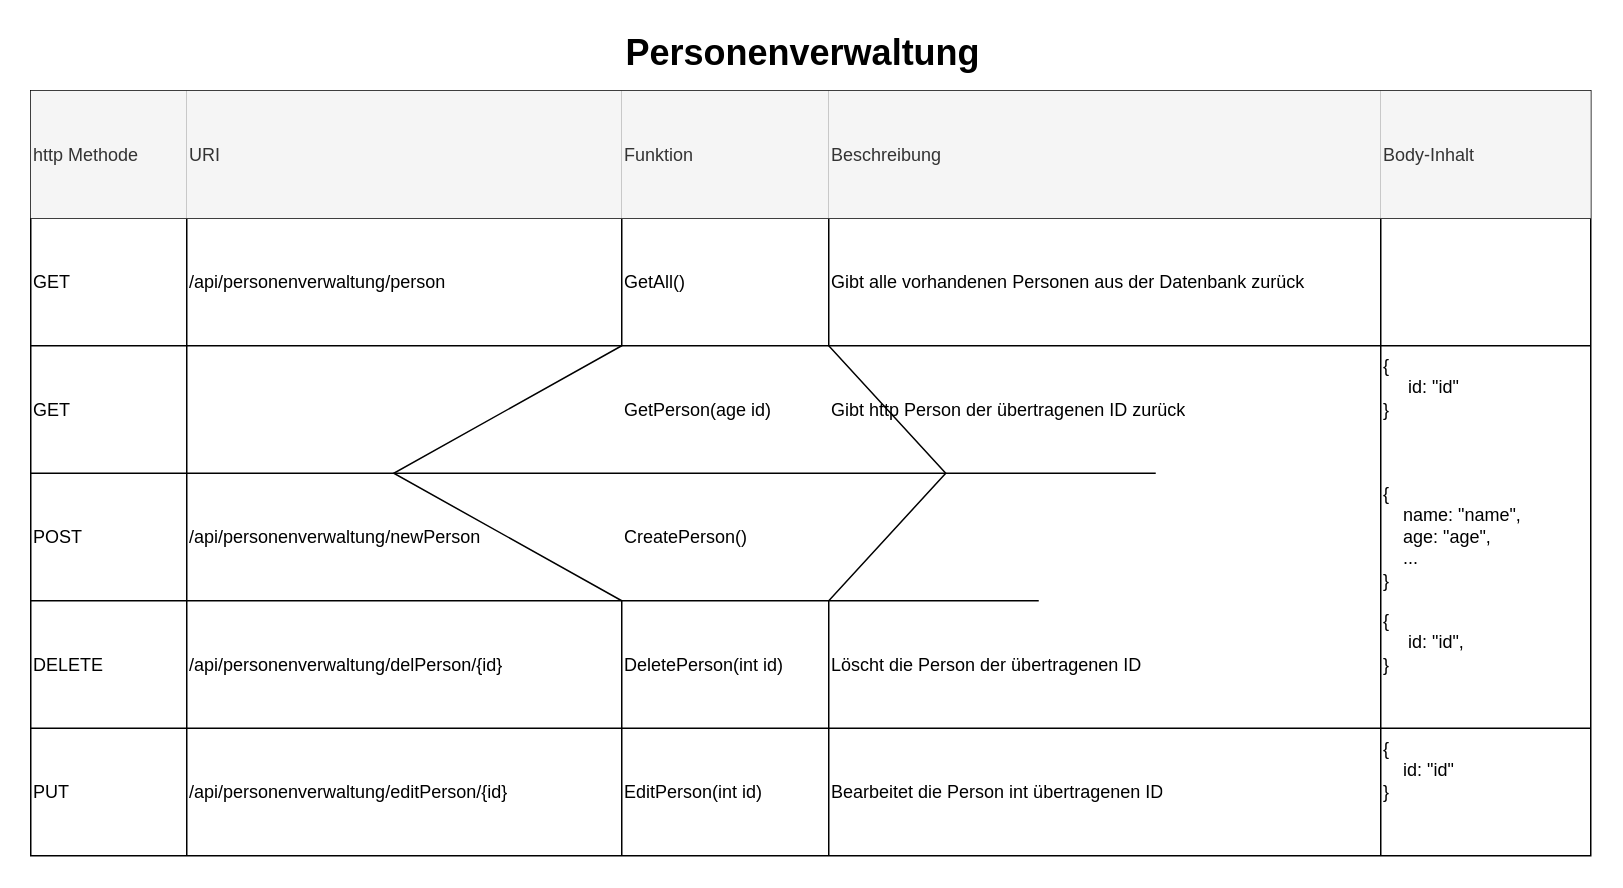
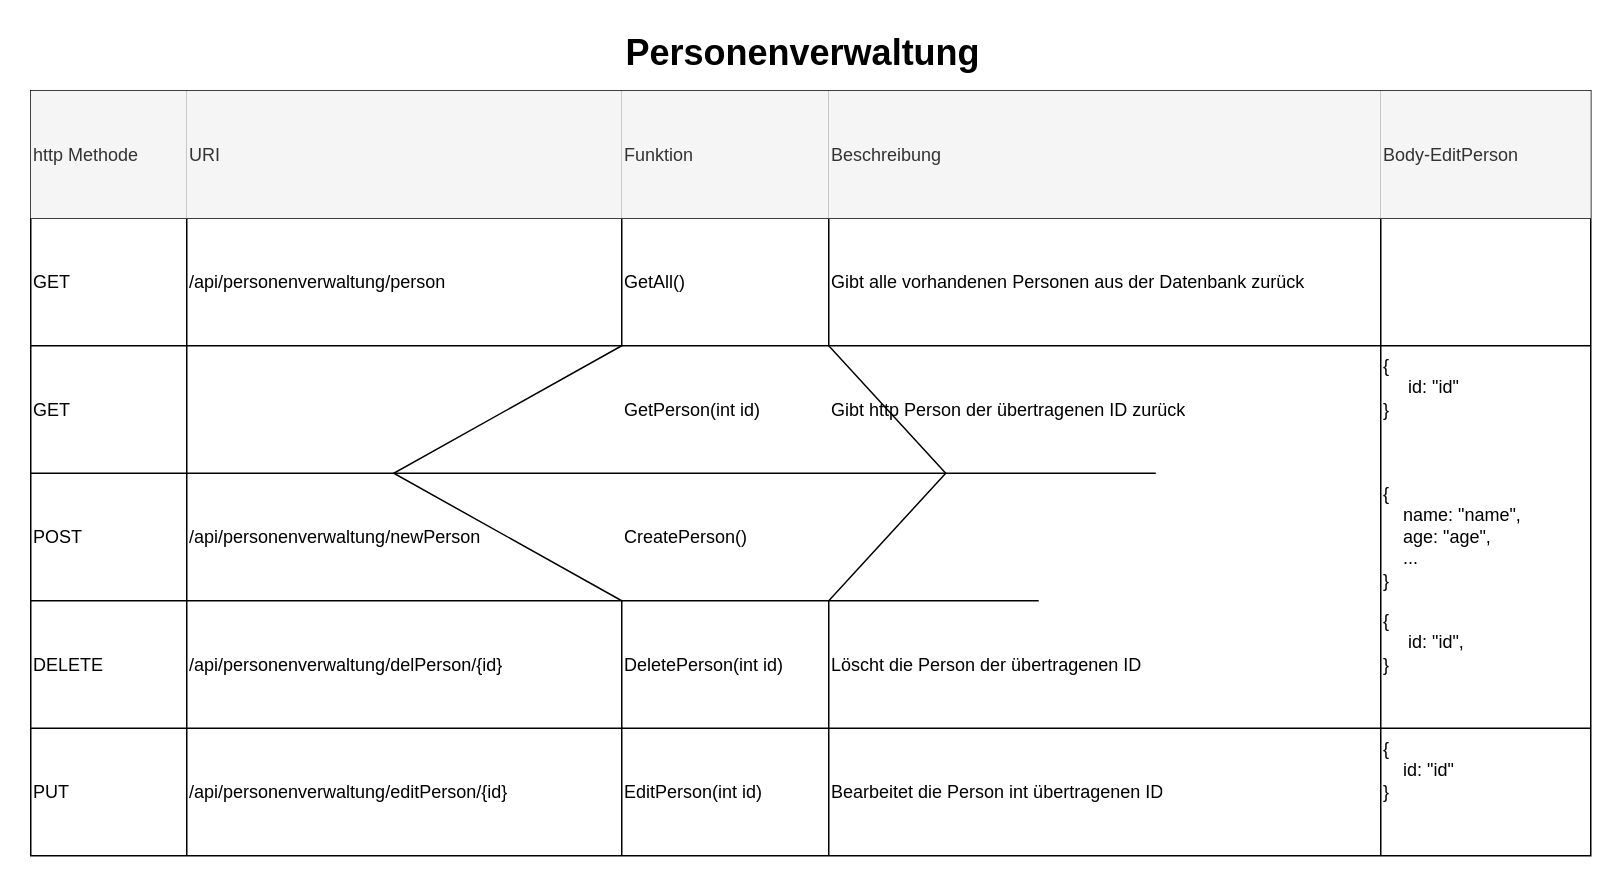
node "Body-Inhalt": label "Body-Inhalt" -> "Body-EditPerson"
node "GetPerson(age id)": label "GetPerson(age id)" -> "GetPerson(int id)"
